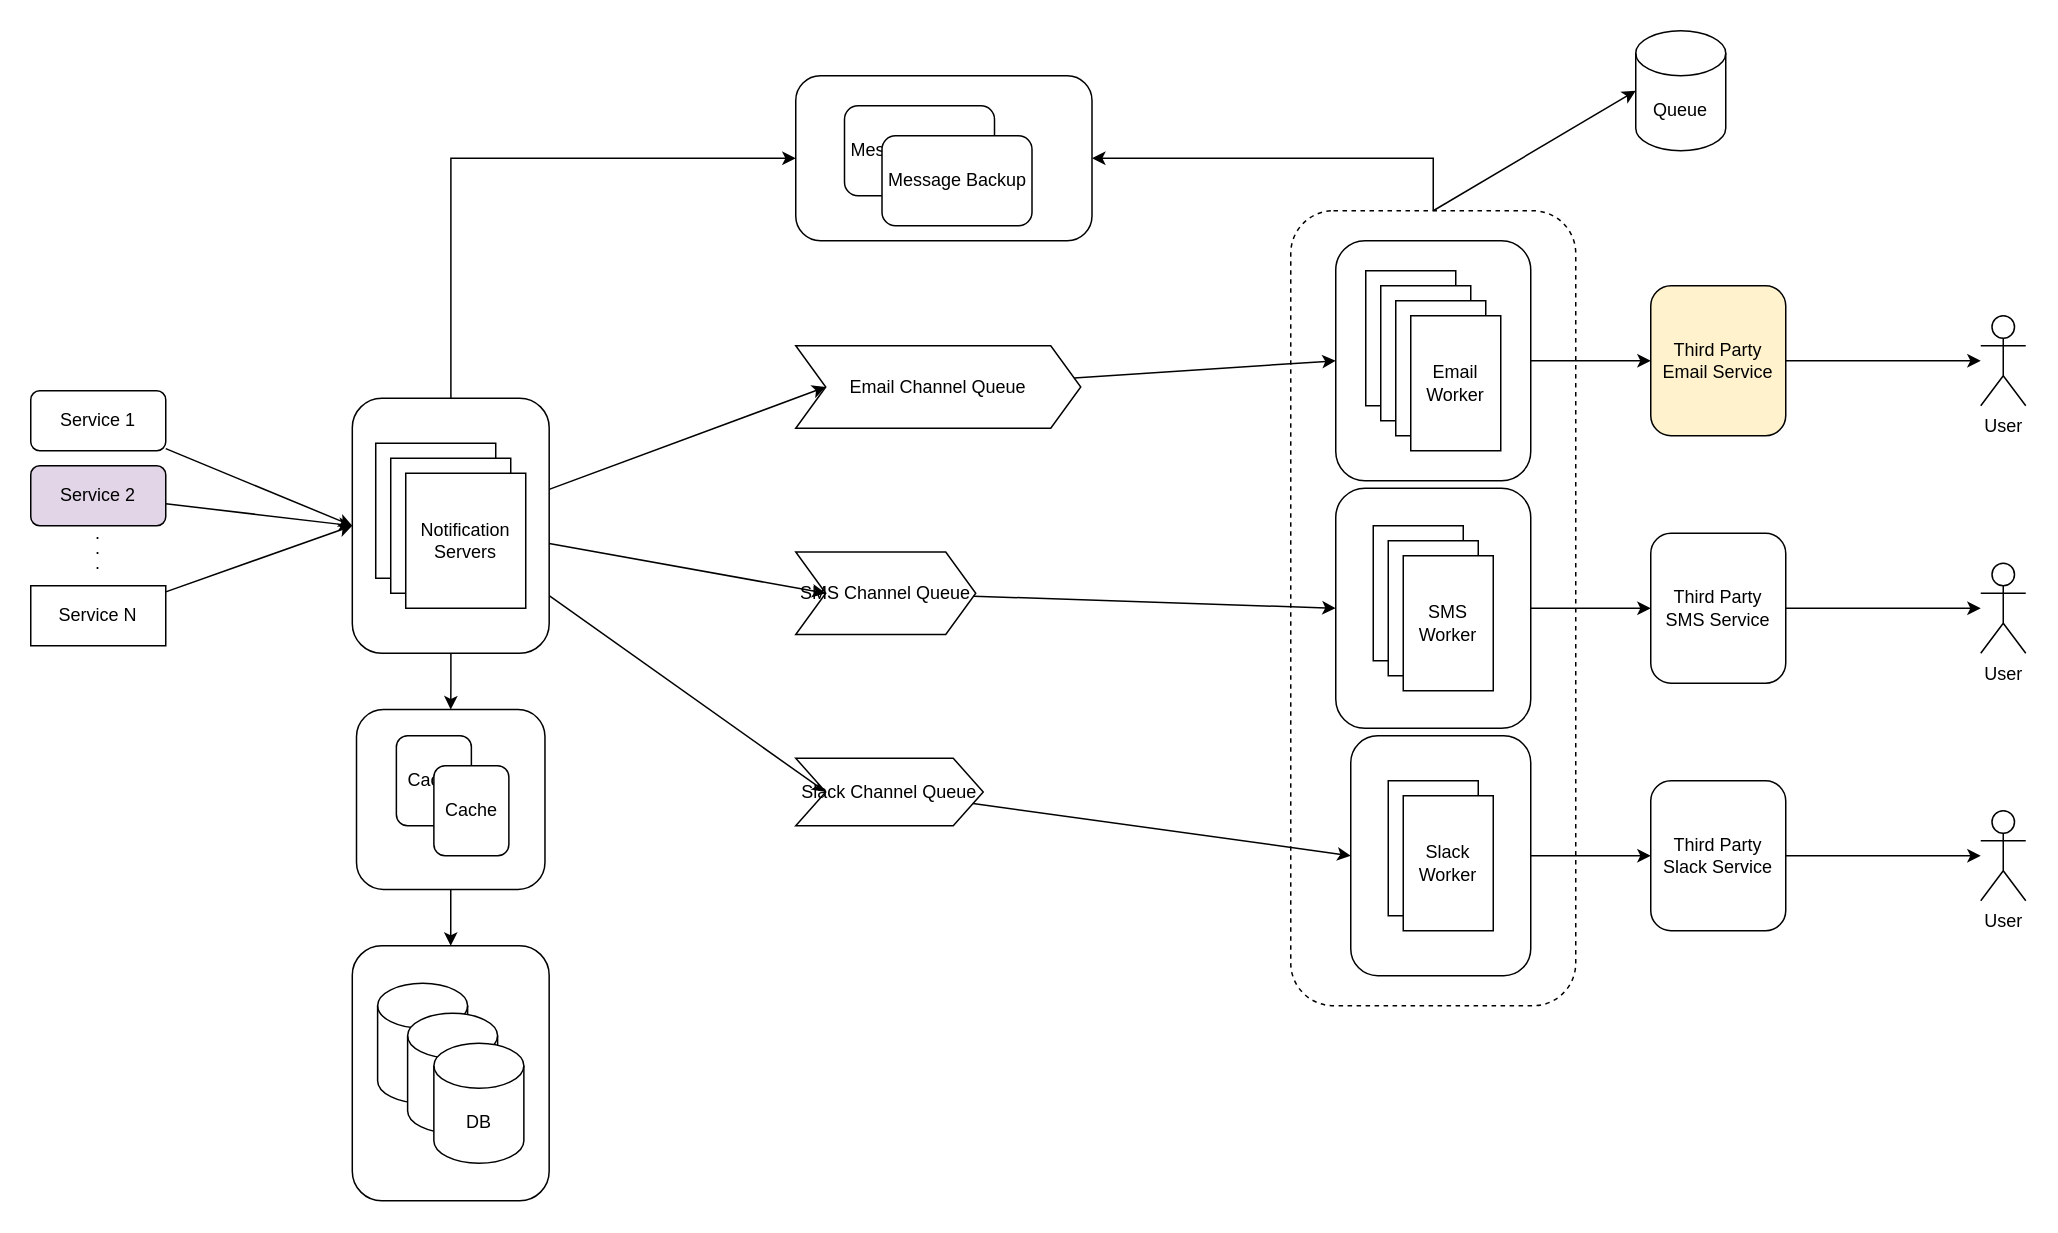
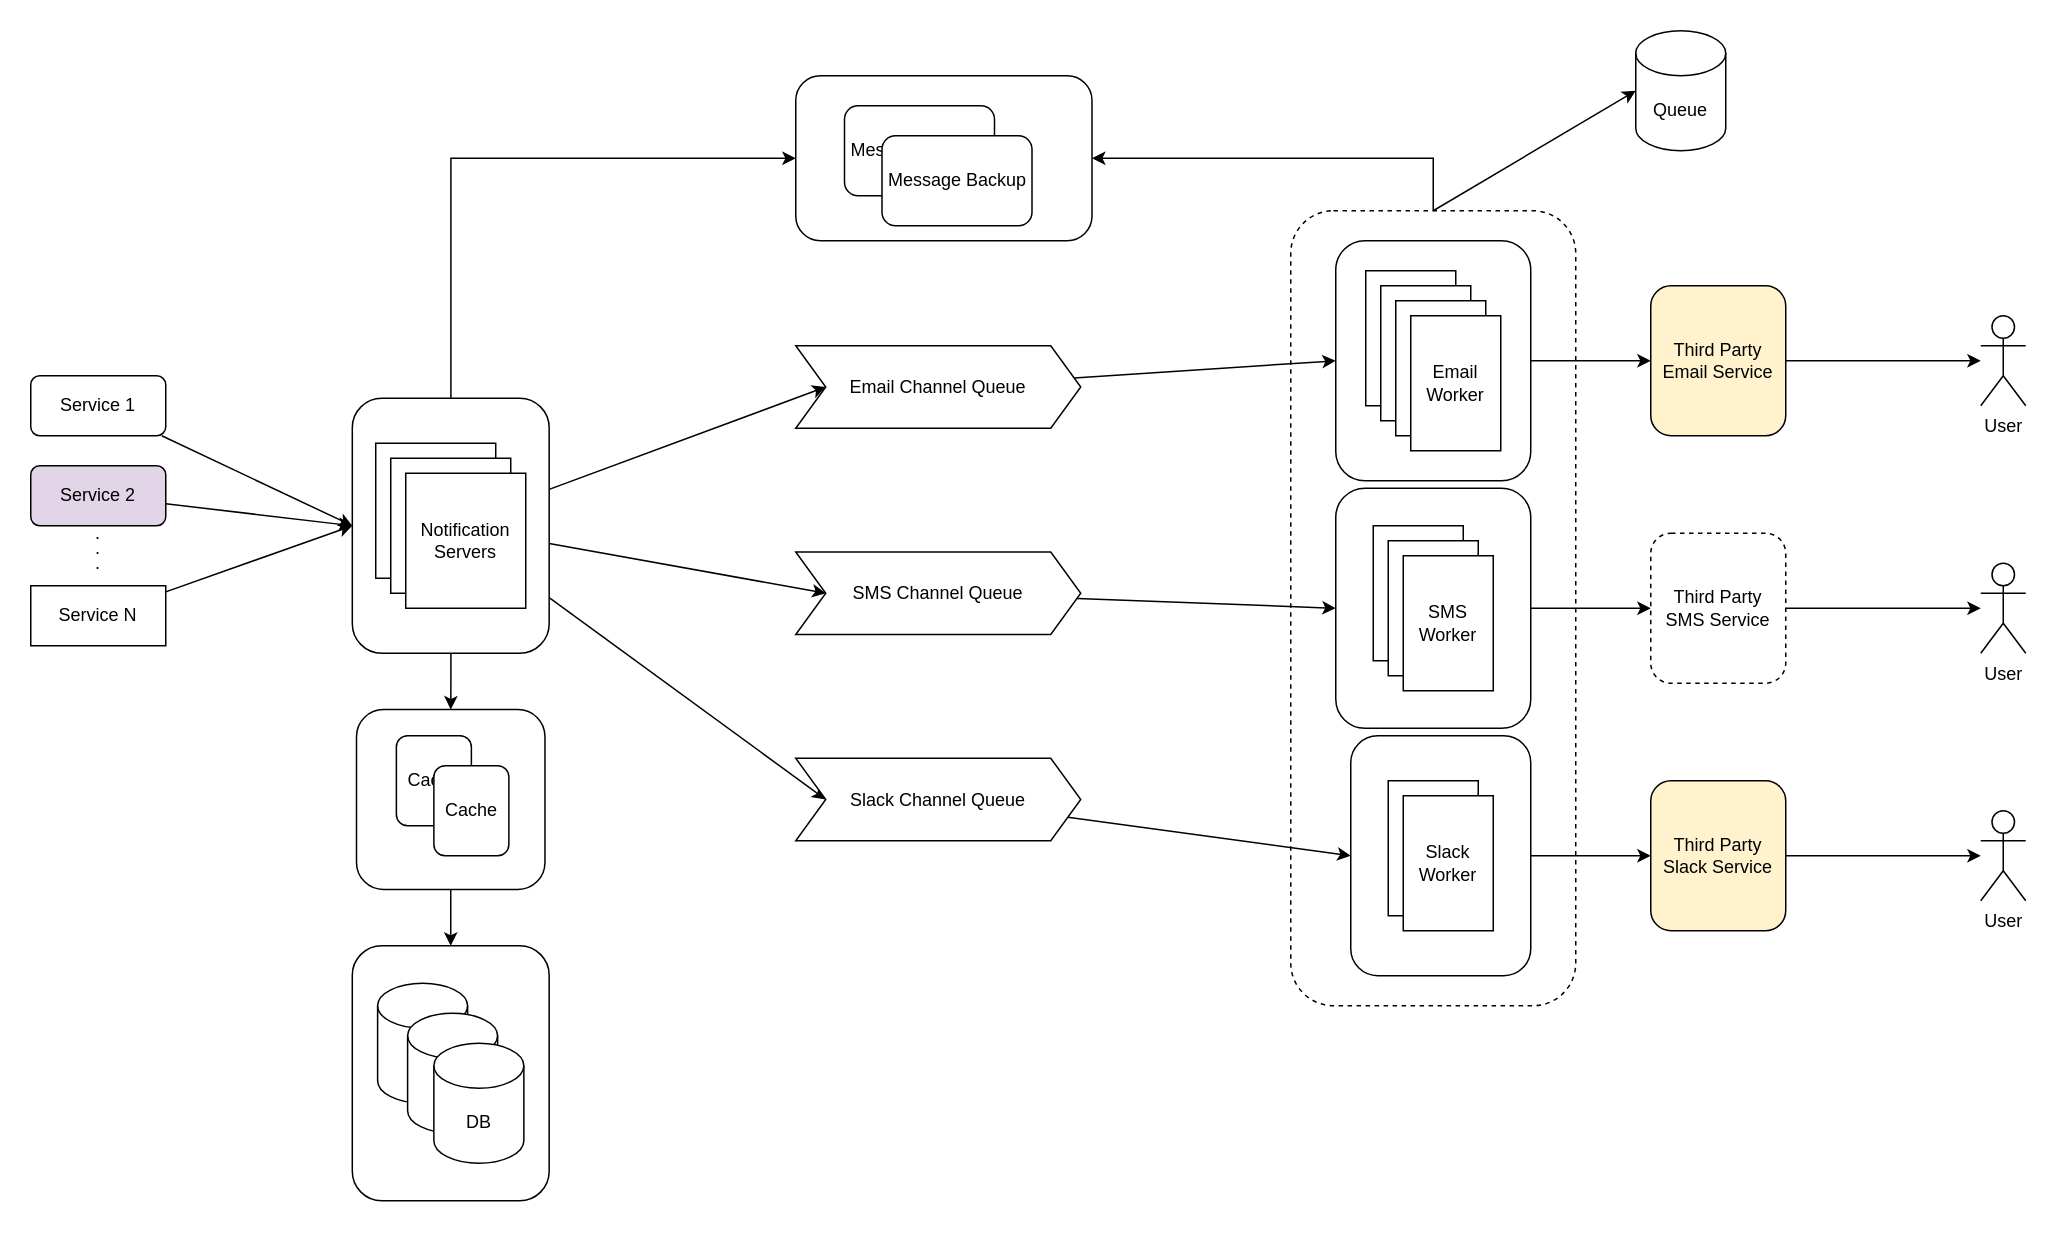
node "Service 1": moved (98, 421) -> (98, 406)
node "SMS Channel Queue": size 180x83 -> 285x83
node "Third Party SMS Service": style solid -> dashed
node "Slack Channel Queue": size 188x68 -> 285x83
node "Third Party Slack Service": fillcolor #ffffff -> #fff2cc
